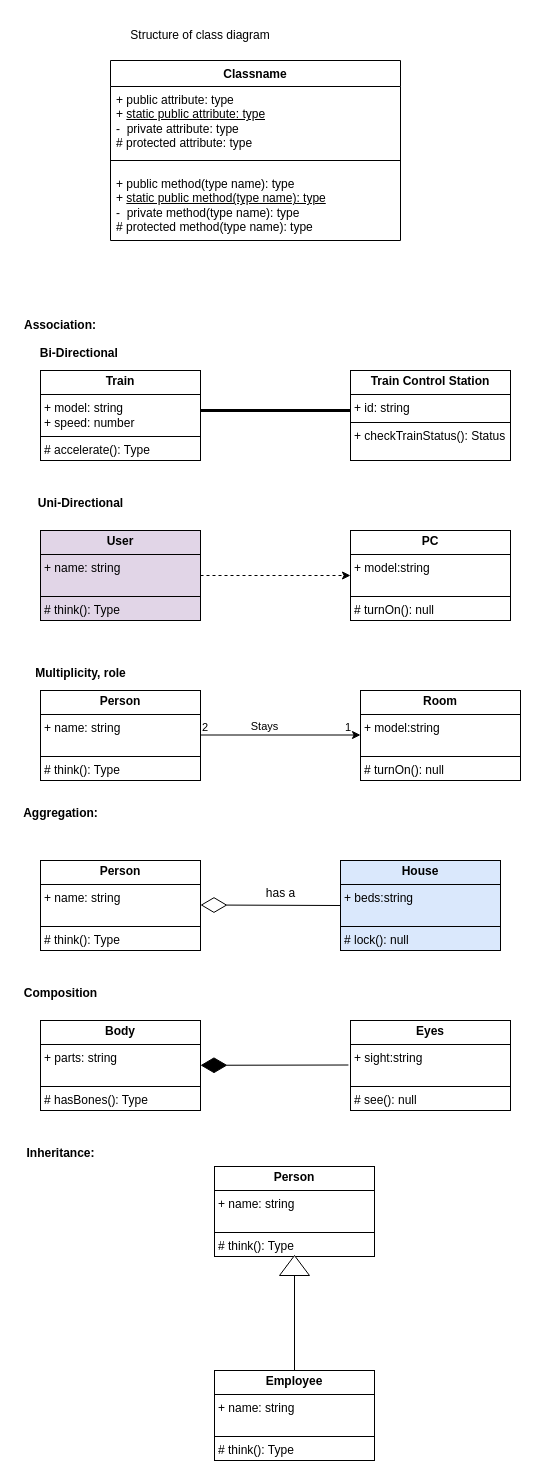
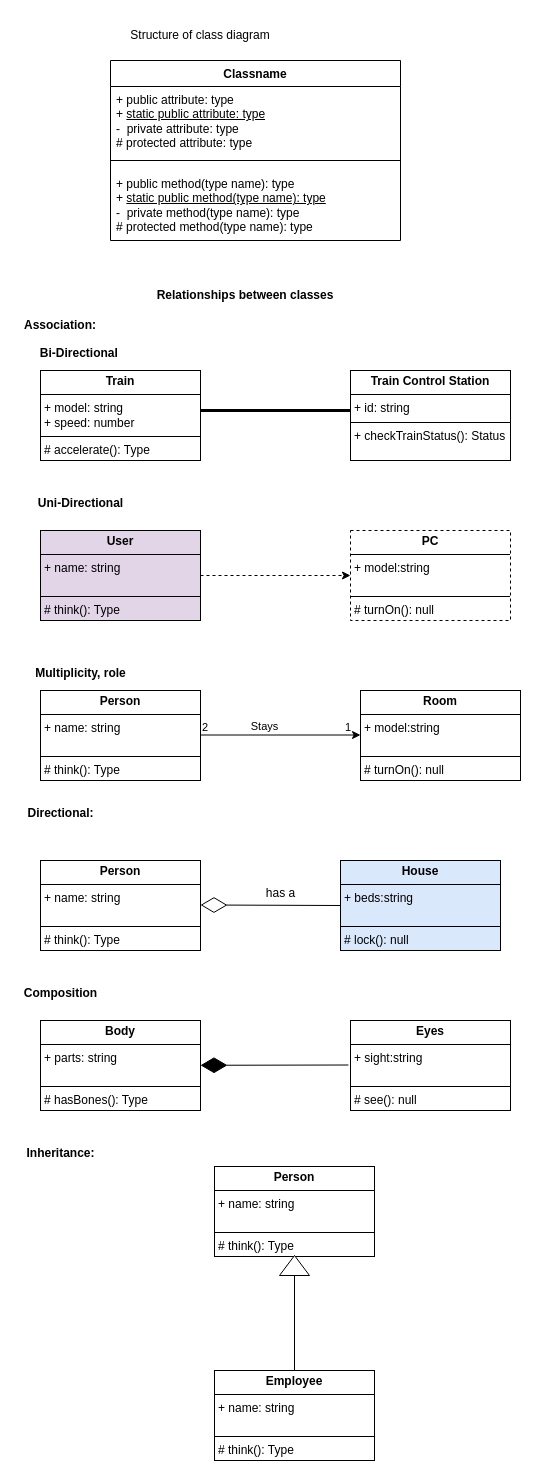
node "Relationships between classes": added
node "PC + model:string # turnOn(): null": style solid -> dashed
node "Aggregation:": label "Aggregation:" -> "Directional:"
